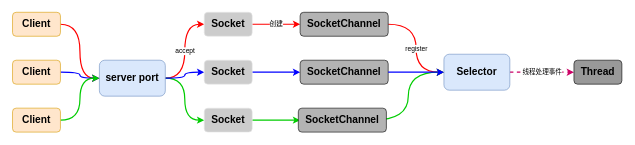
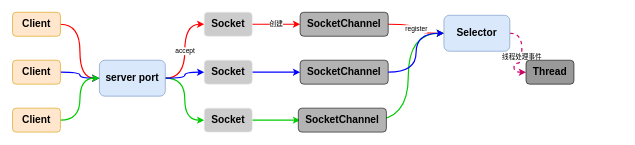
node "Selector": moved (477, 72) -> (477, 33)
node "Thread": moved (599, 72) -> (551, 72)
